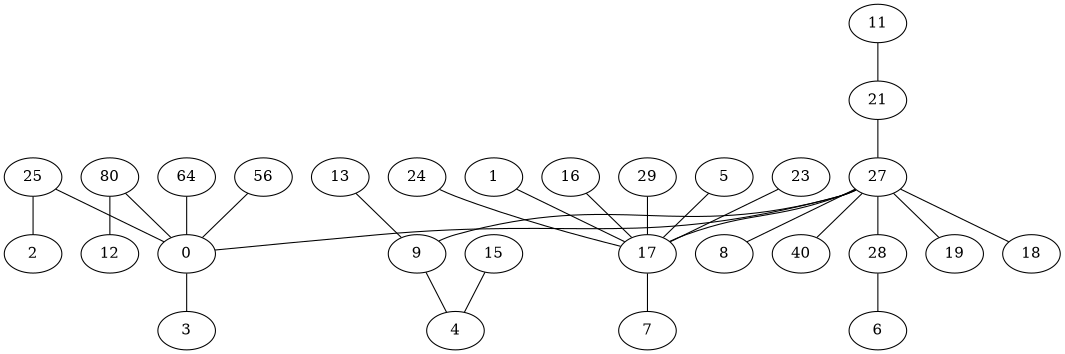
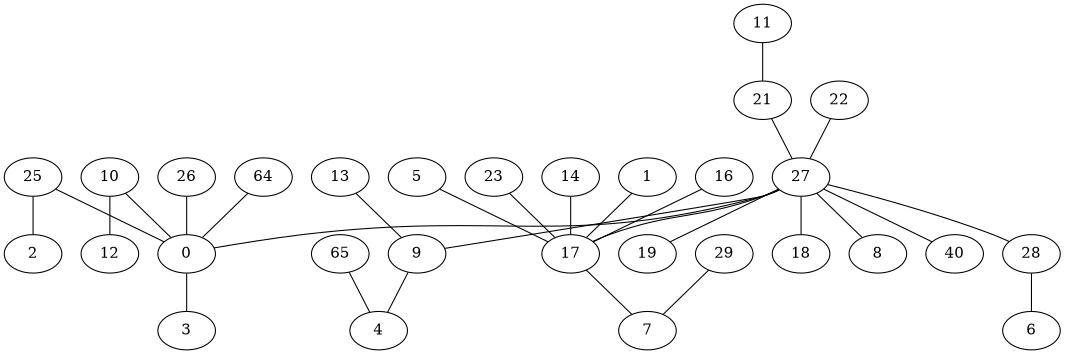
node "22": added
node "80": label "80" -> "10"
node "56": label "56" -> "26"
node "24": label "24" -> "14"
edge "29" -- "17": now "29" -- "7"
node "15": label "15" -> "65"
